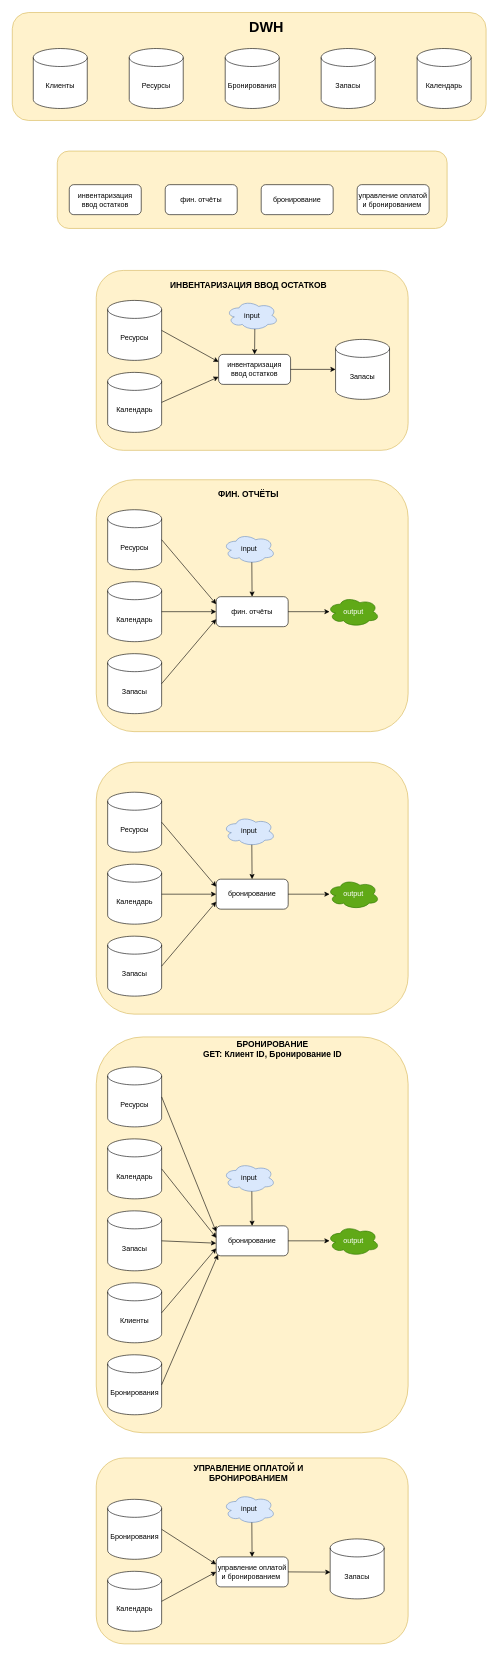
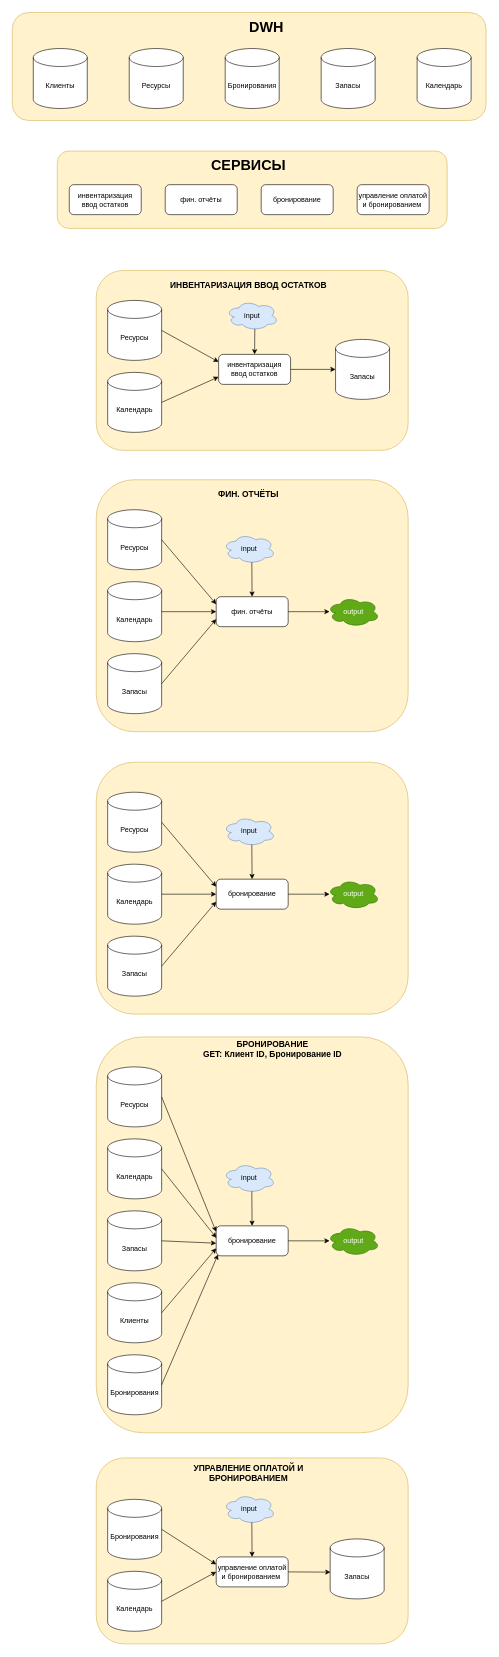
node "СЕРВИСЫ": added
